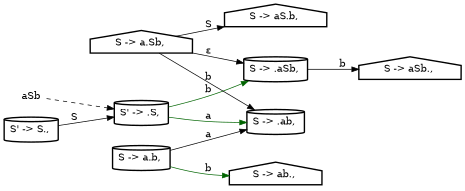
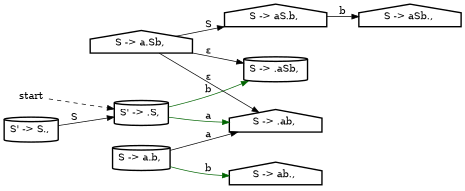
edge "S -> .aSb," -> "S -> aSb.,": now "S -> aS.b," -> "S -> aSb.,"
edge "S -> a.Sb," -> "S -> .ab,": label "b" -> "ε"
node "aSb": label "aSb" -> "start"
node "S -> .ab,": shape cylinder -> house
